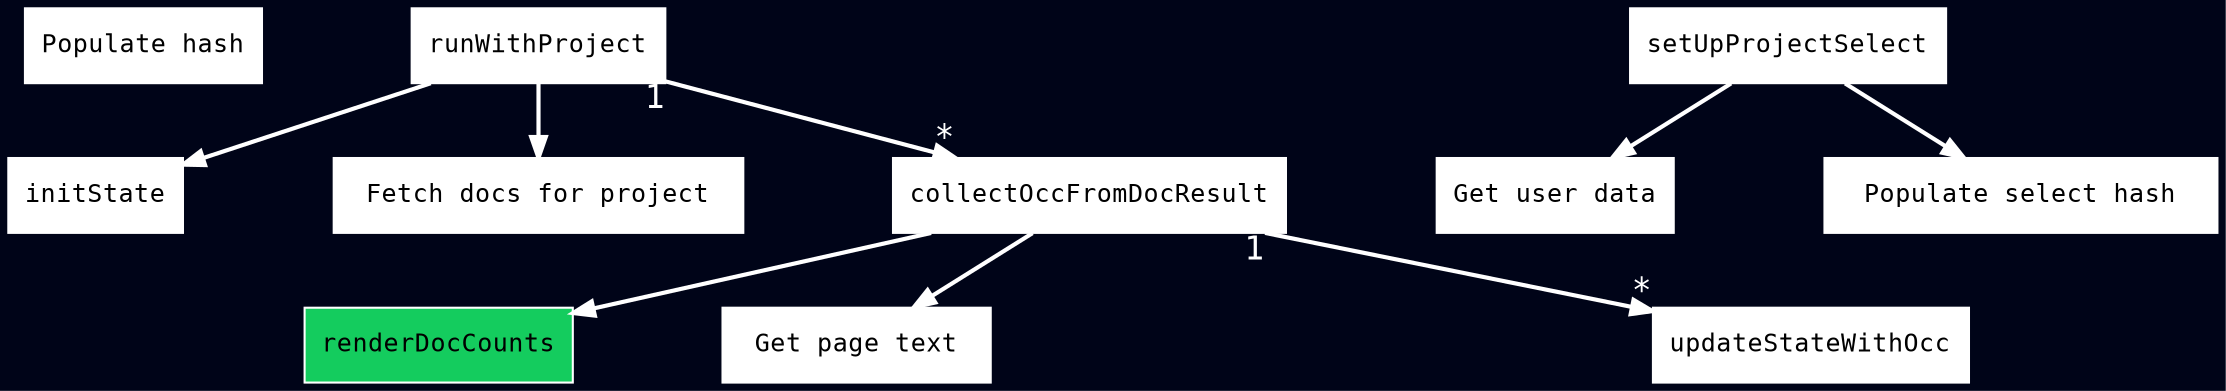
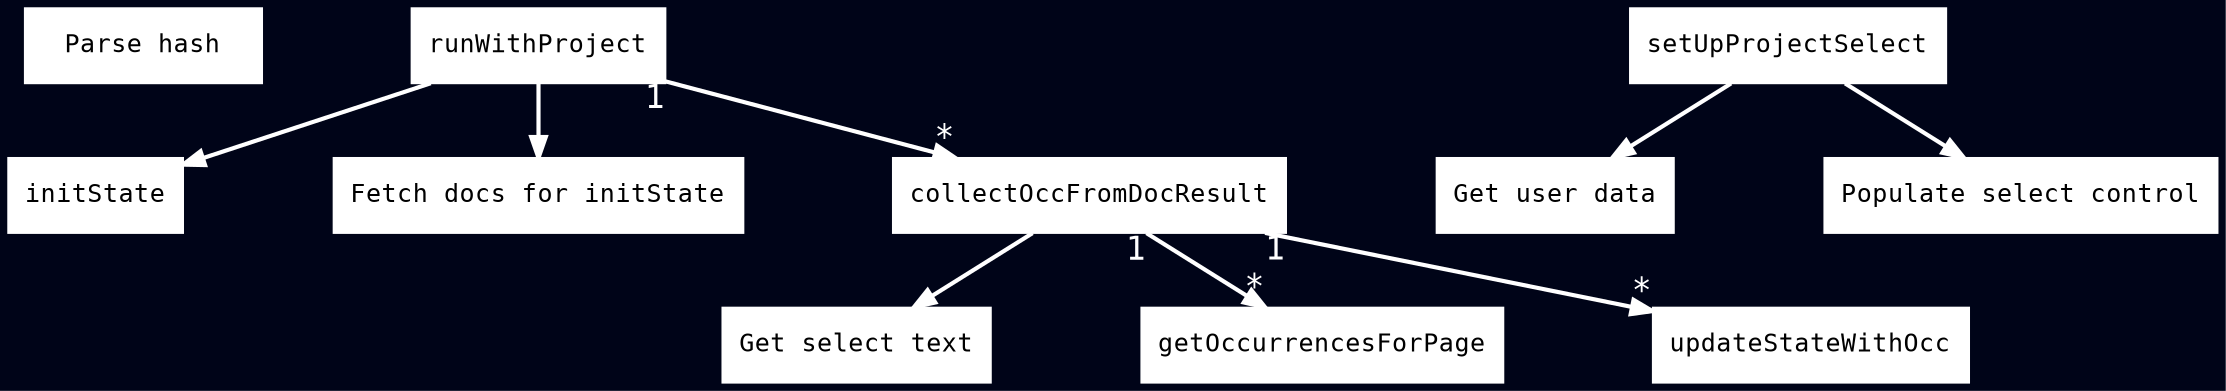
node "Populate hash": label "Populate hash" -> "Parse hash"
node "Fetch docs for project": label "Fetch docs for project" -> "Fetch docs for initState"
node "Populate select hash": label "Populate select hash" -> "Populate select control"
node "renderDocCounts": removed
node "Get page text": label "Get page text" -> "Get select text"
node "getOccurrencesForPage": added
